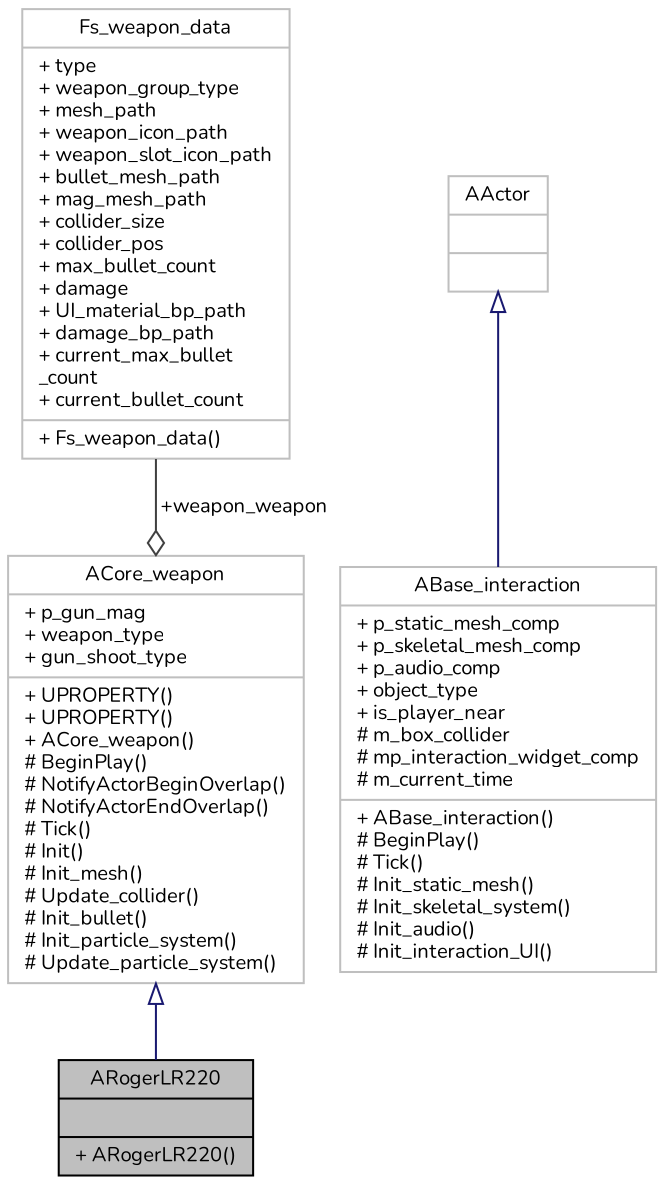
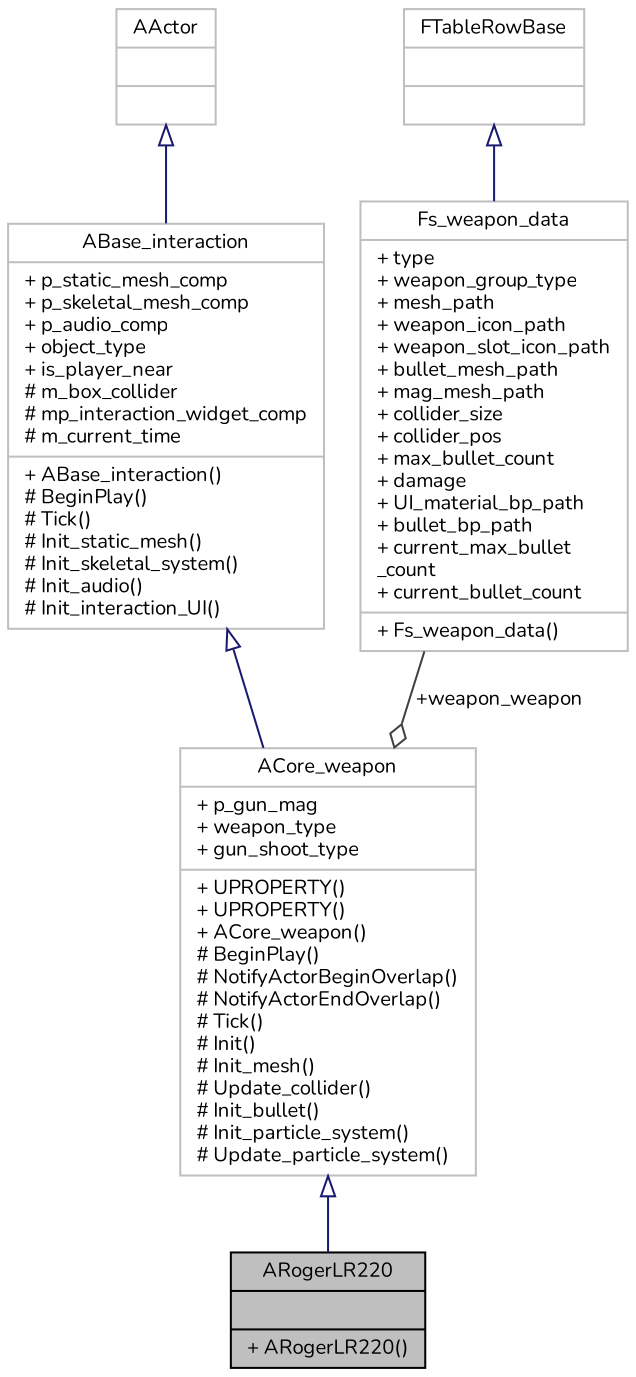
node "FTableRowBase": added
node "Fs_weapon_data": text "+ damage_bp_path" -> "+ bullet_bp_path"
edge "ACore_weapon" -> "ABase_interaction": added
